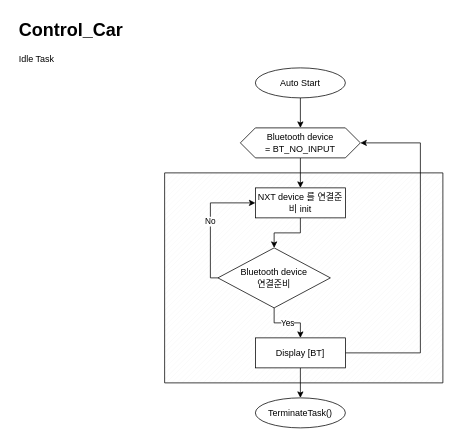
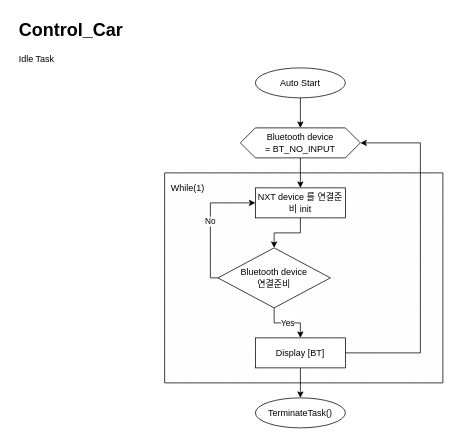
node "While(1)": added
